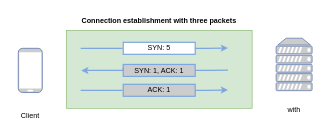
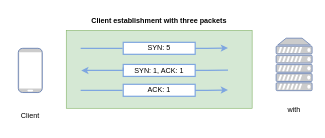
node "Connection establishment with three packets": label "Connection establishment with three packets" -> "Client establishment with three packets"
node "SYN: 1, ACK: 1": fillcolor #cccccc -> #ffffff
node "ACK: 1": fillcolor #cccccc -> #ffffff
